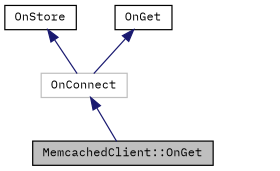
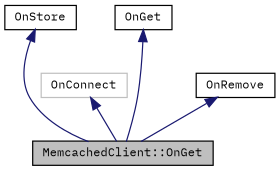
edge "OnConnect" -> "OnGet": now "MemcachedClient::OnGet" -> "OnGet"
edge "OnConnect" -> "OnStore": now "MemcachedClient::OnGet" -> "OnStore"
node "OnRemove": added
